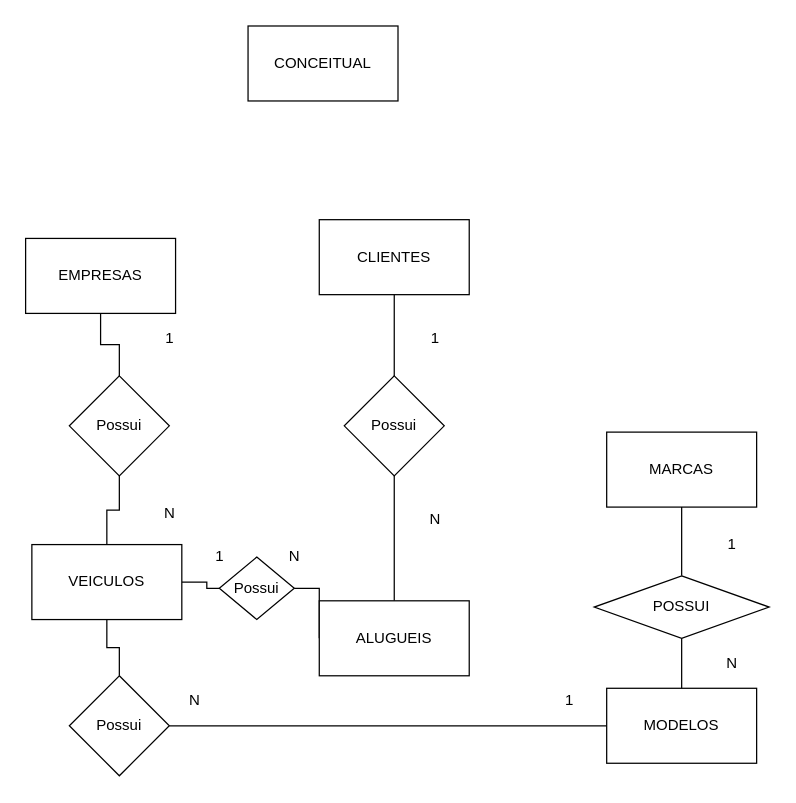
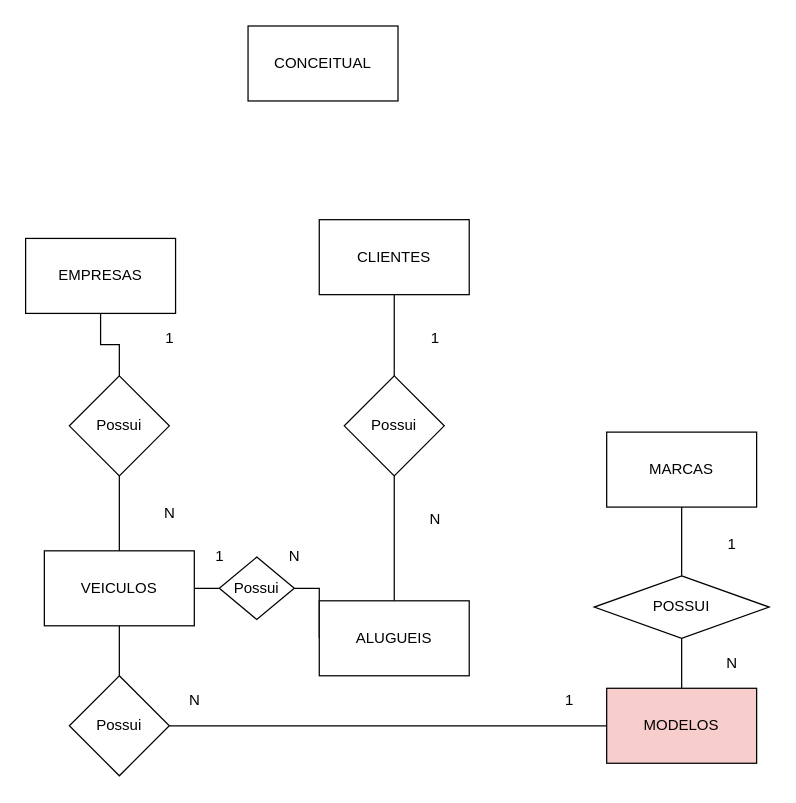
node "VEICULOS": moved (107, 582) -> (119, 588)
node "MODELOS": fillcolor #ffffff -> #f8cecc
